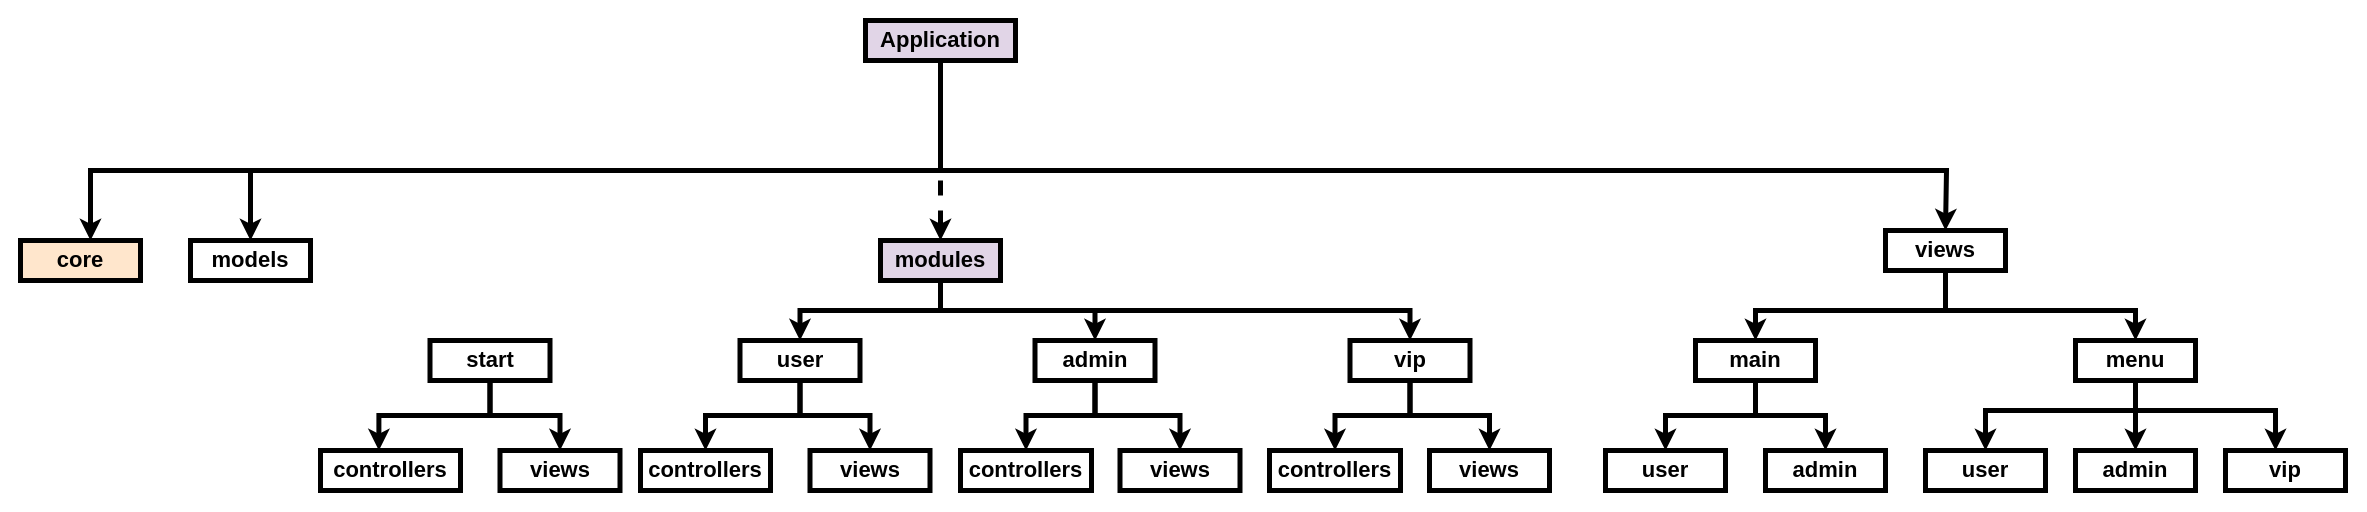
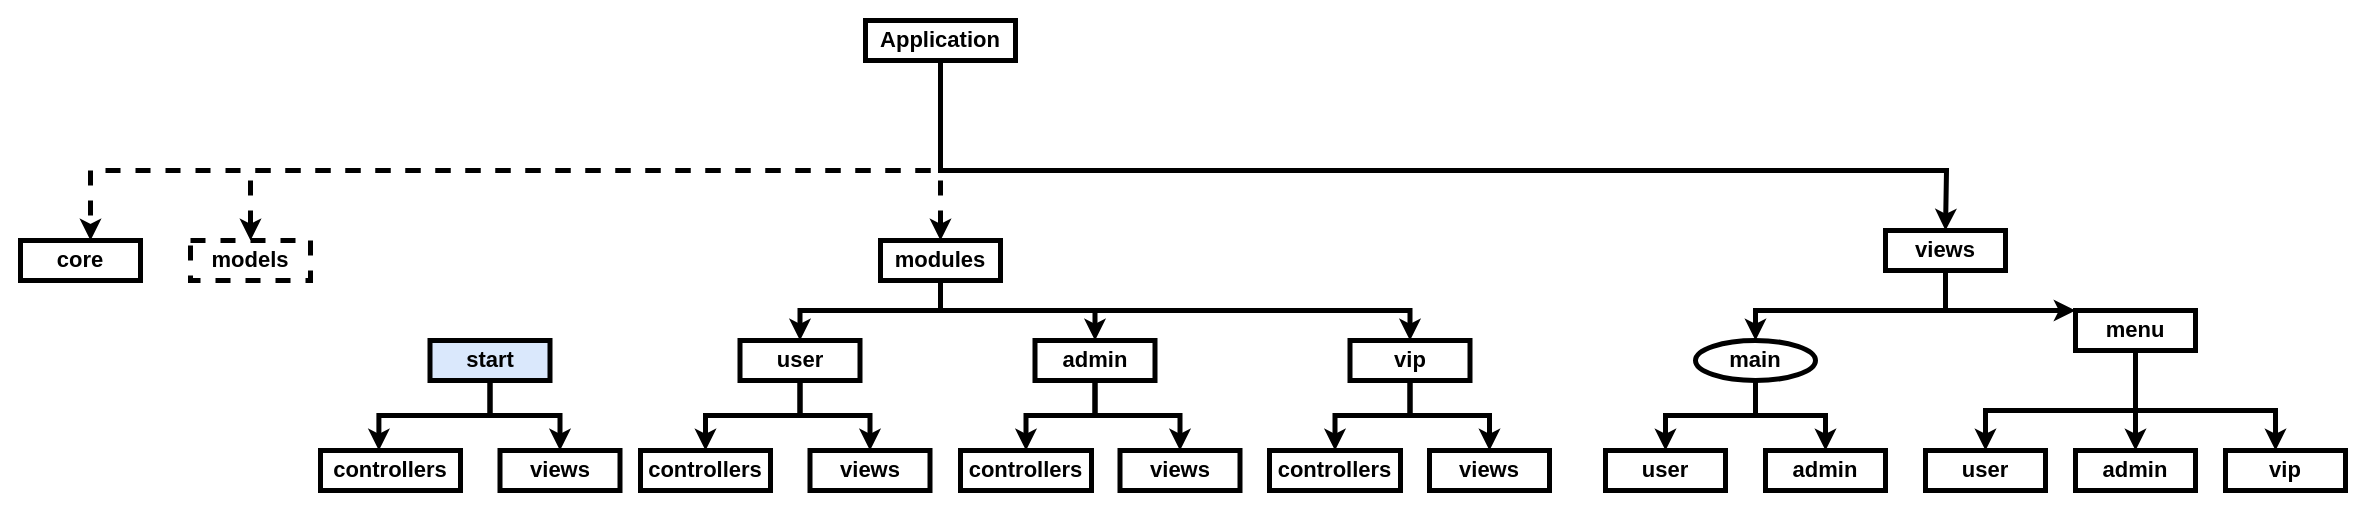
node "Application": fillcolor #e1d5e7 -> #ffffff
edge "Application" -> "core": style solid -> dashed
edge "Application" -> "models": style solid -> dashed
node "core": fillcolor #ffe6cc -> #ffffff
node "models": style solid -> dashed
node "modules": fillcolor #e1d5e7 -> #ffffff
node "start": fillcolor #ffffff -> #dae8fc
node "main": shape rectangle -> ellipse
node "menu": moved (2136, 361) -> (2136, 331)
